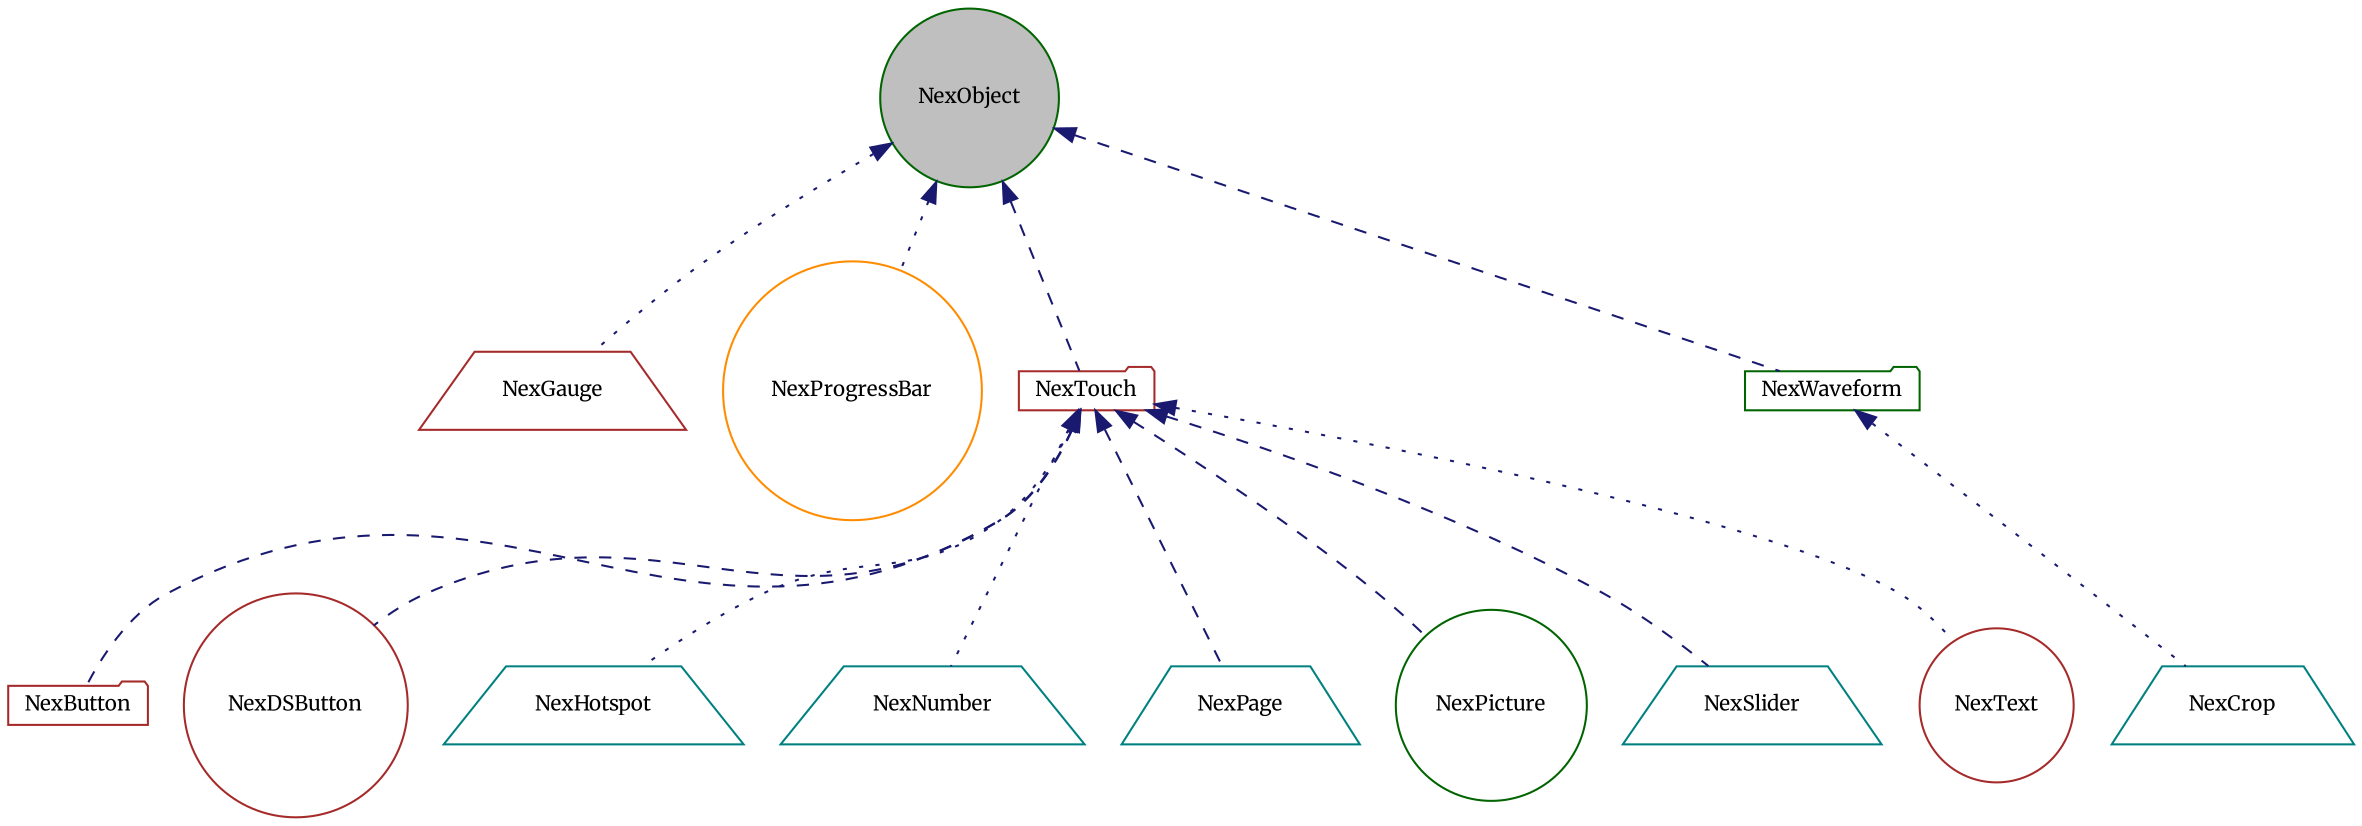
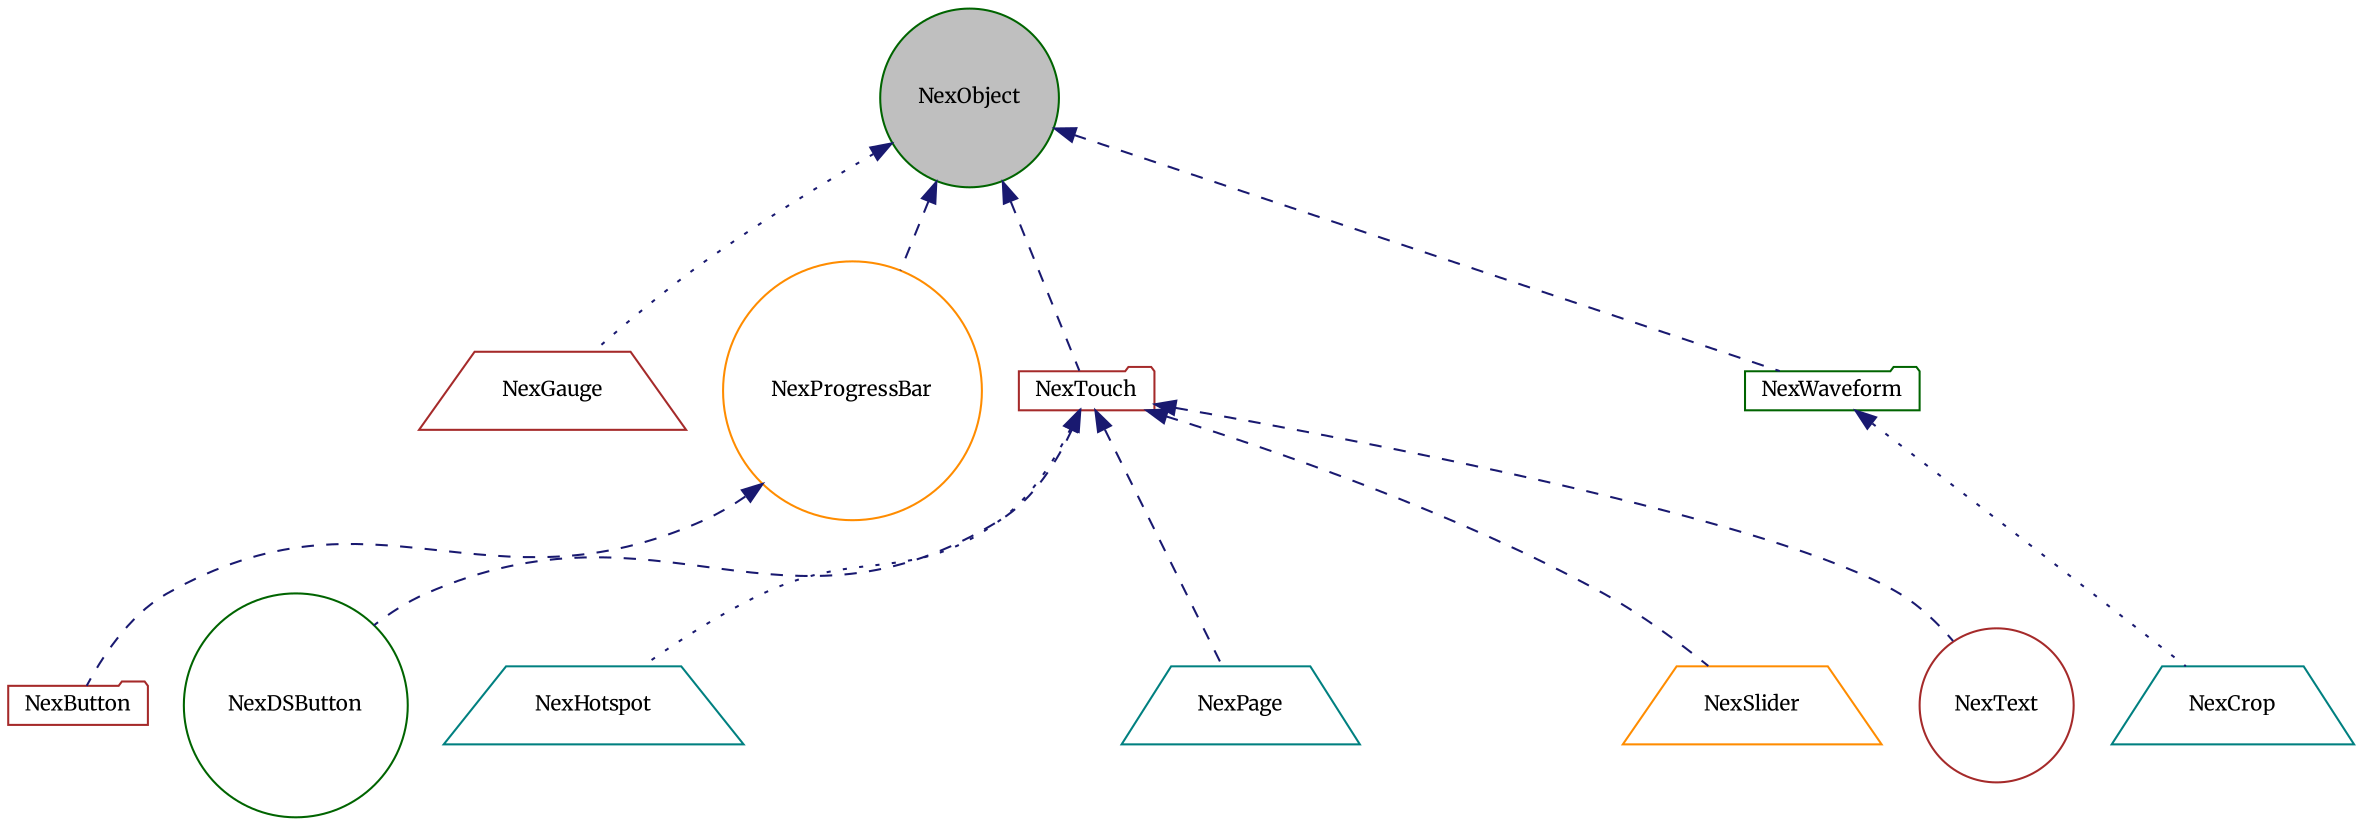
edge "NexProgressBar" -> "NexObject": style dotted -> dashed
edge "NexText" -> "NexTouch": style dotted -> dashed
edge "NexButton" -> "NexTouch": now "NexButton" -> "NexProgressBar"
node "NexDSButton": color brown -> darkgreen
node "NexNumber": removed
node "NexPicture": removed
node "NexSlider": color teal -> darkorange
